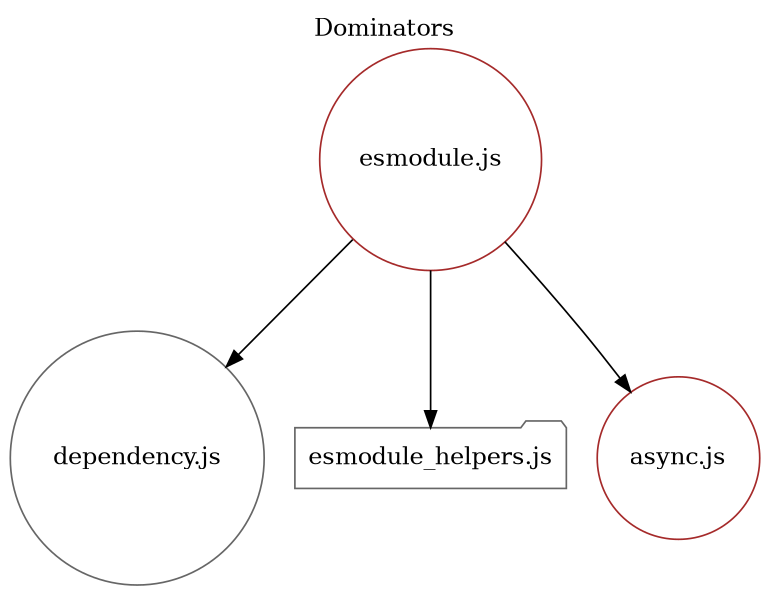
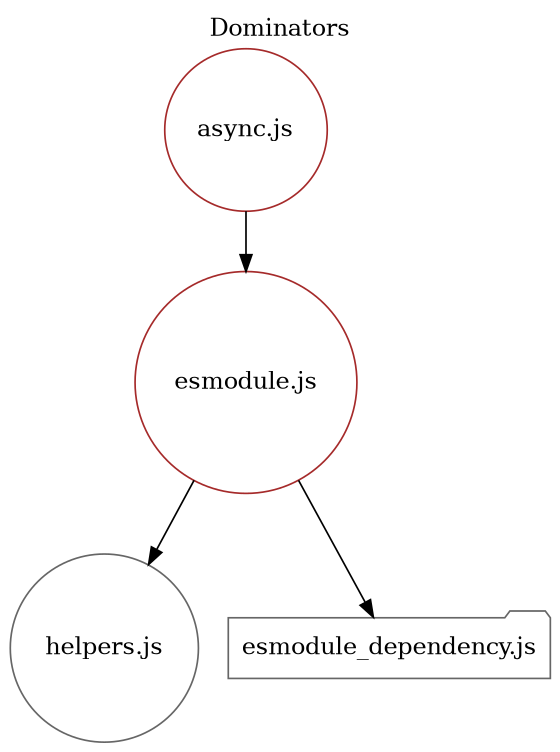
edge "esmodule.js" -> "async.js": reversed
node "dependency.js": label "dependency.js" -> "helpers.js"
node "esmodule_helpers.js": label "esmodule_helpers.js" -> "esmodule_dependency.js"
